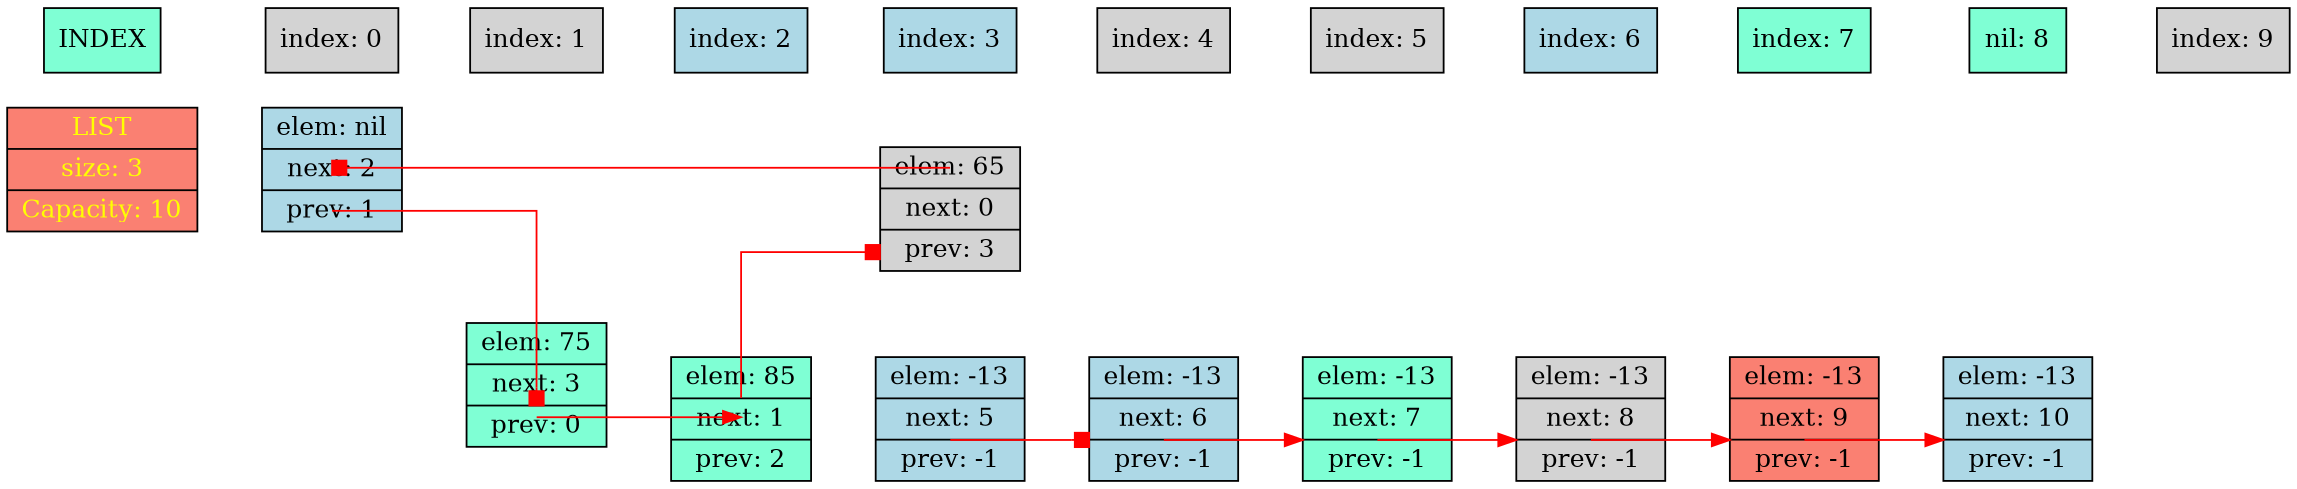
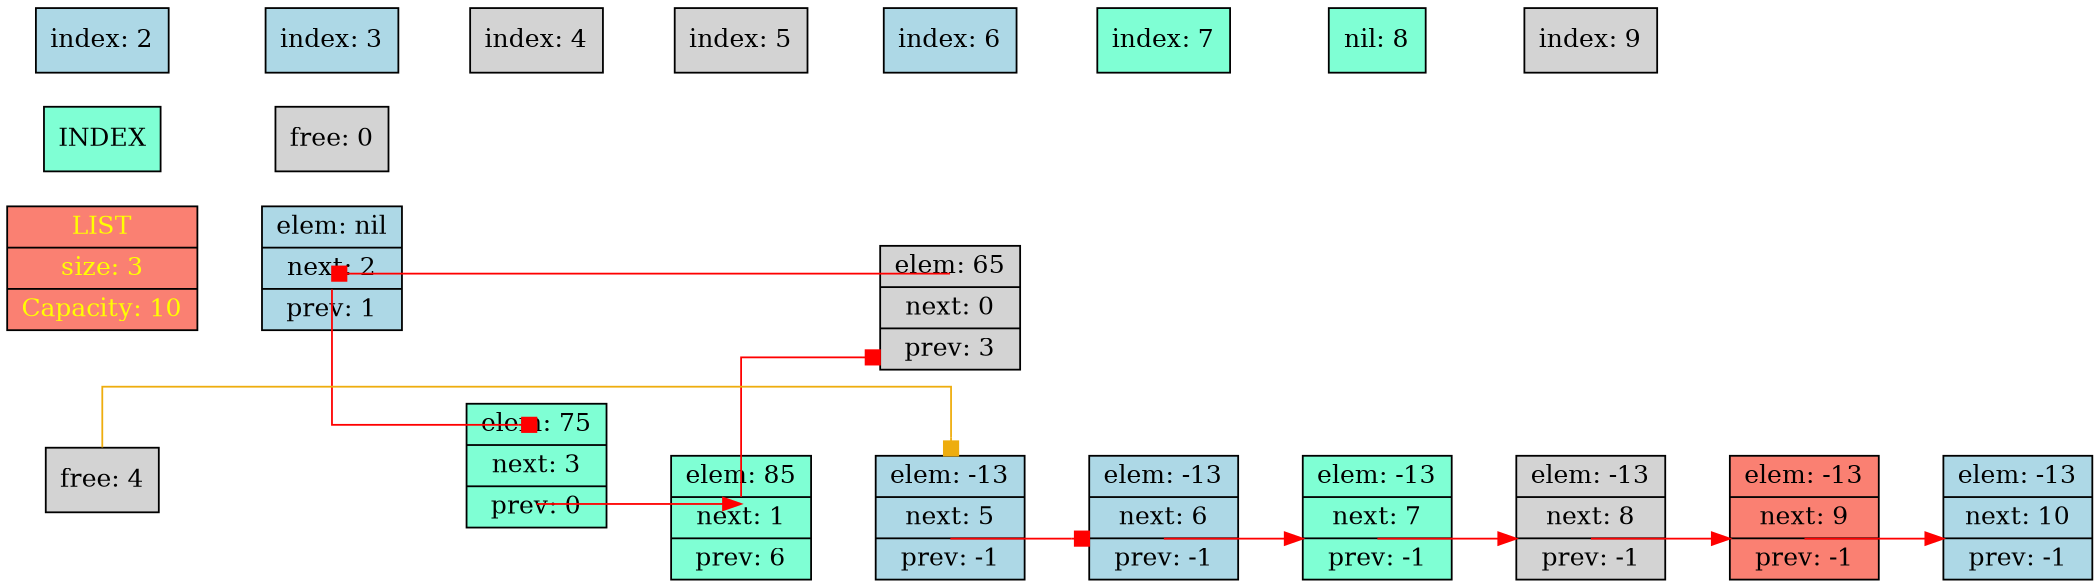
node "index: 0": label "index: 0" -> "free: 0"
node "index: 1": removed
node "elem: 85": text "prev: 2" -> "prev: 6"
node "free: 4": added
